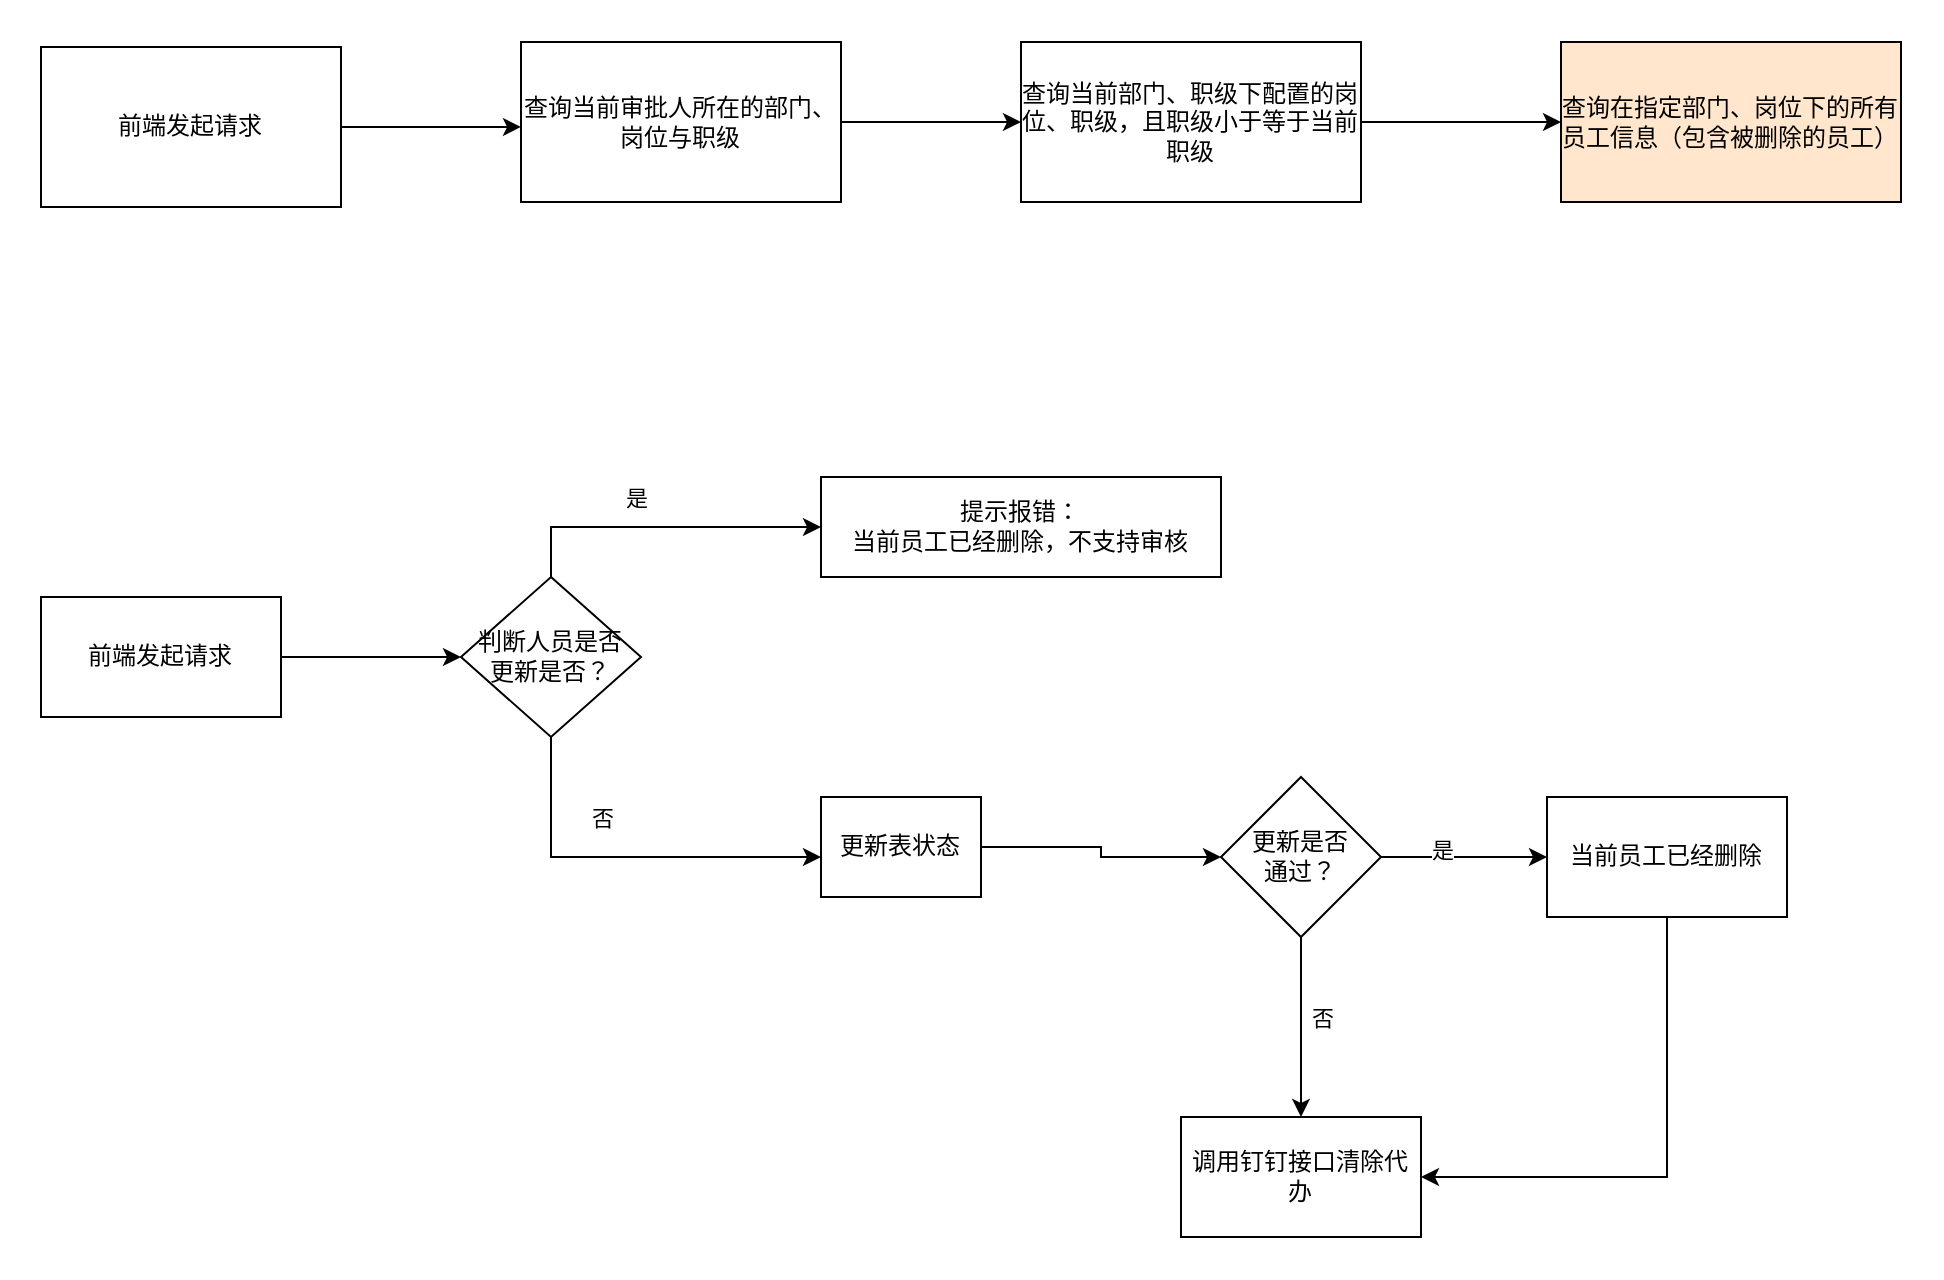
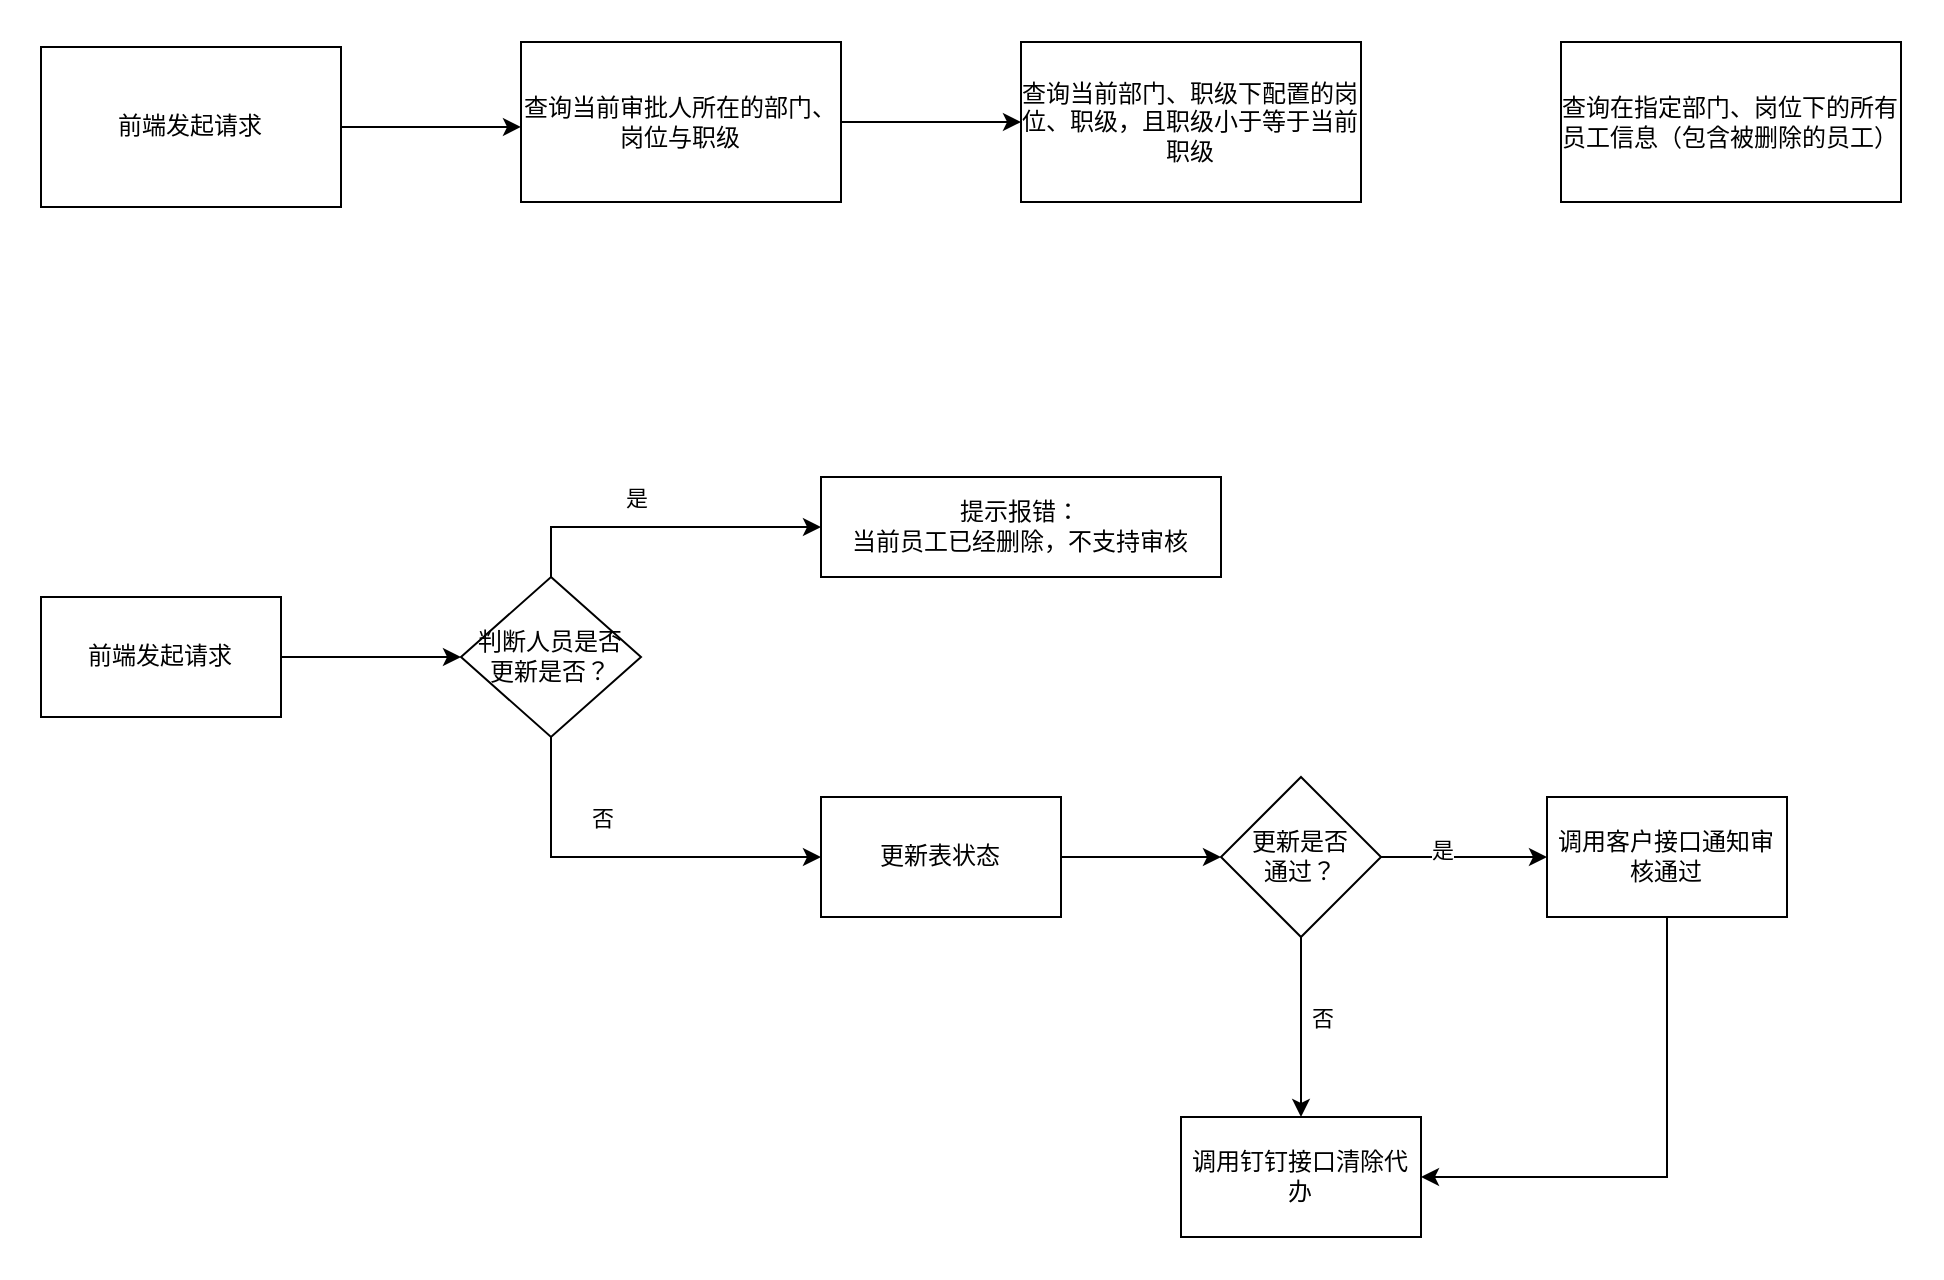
edge "查询当前部门、职级下配置的岗位、职级，且职级小于等于当前职级" -> "查询在指定部门、岗位下的所有员工信息（包含被删除的员工）": removed
node "查询在指定部门、岗位下的所有员工信息（包含被删除的员工）": fillcolor #ffe6cc -> #ffffff
node "更新表状态": size 160x100 -> 240x120
node "当前员工已经删除": label "当前员工已经删除" -> "调用客户接口通知审核通过"
